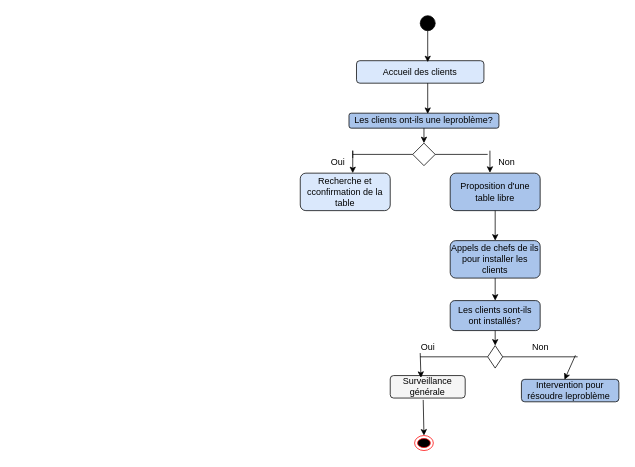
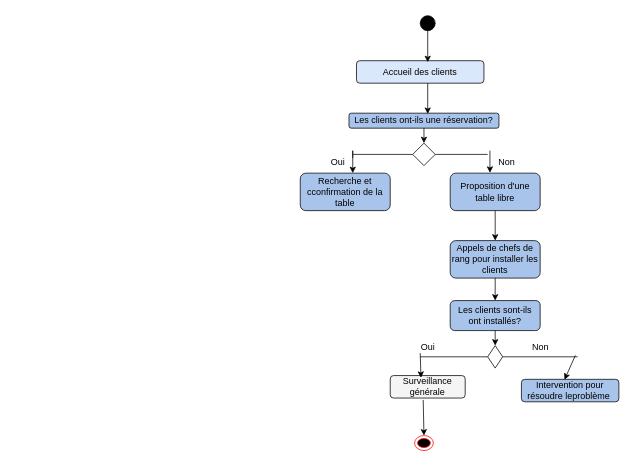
node "Les clients ont-ils une leproblème?": label "Les clients ont-ils une leproblème?" -> "Les clients ont-ils une réservation?"
node "Recherche et cconfirmation de la table": fillcolor #dae8fc -> #a9c4eb
node "Appels de chefs de ils pour installer les clients": label "Appels de chefs de ils pour installer les clients" -> "Appels de chefs de rang pour installer les clients"
